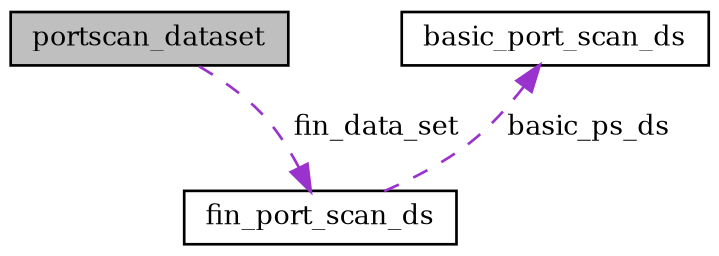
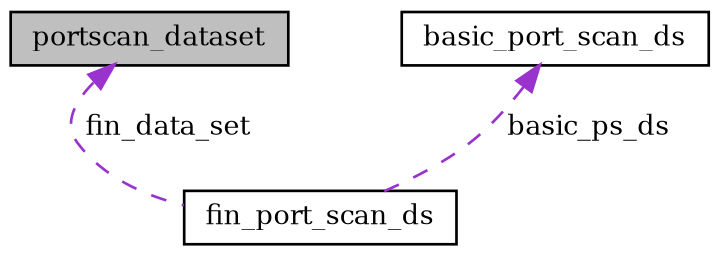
edge "portscan_dataset" -> "fin_port_scan_ds": reversed
